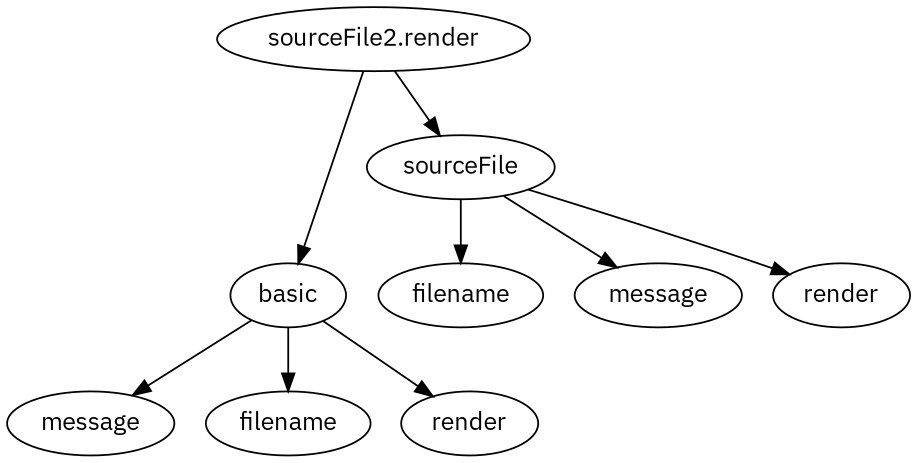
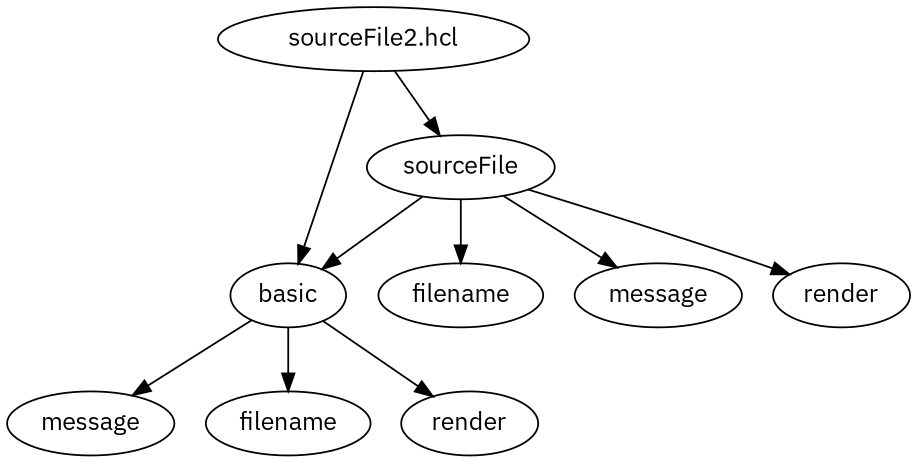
node "sourceFile2.render": label "sourceFile2.render" -> "sourceFile2.hcl"
edge "sourceFile" -> "basic": added
